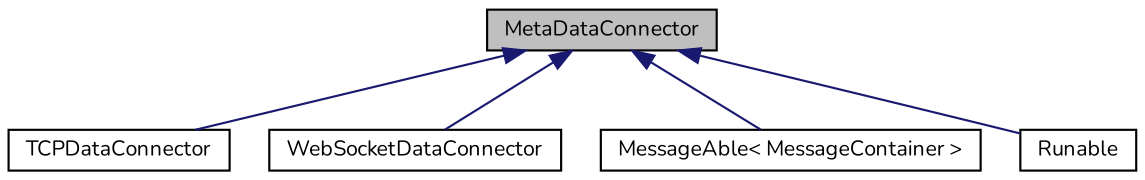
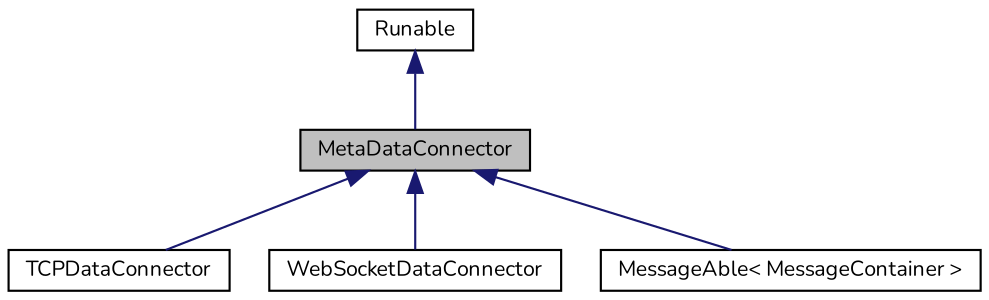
edge "Runable" -> "MetaDataConnector": reversed
